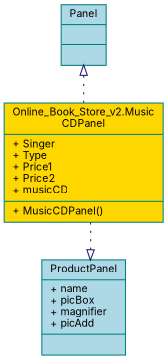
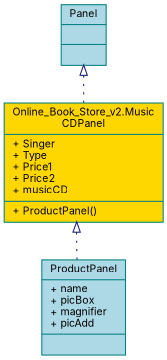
node "Online_Book_Store_v2.Music": text "+ MusicCDPanel()" -> "+ ProductPanel()"
edge "Online_Book_Store_v2.Music" -> "ProductPanel": reversed
